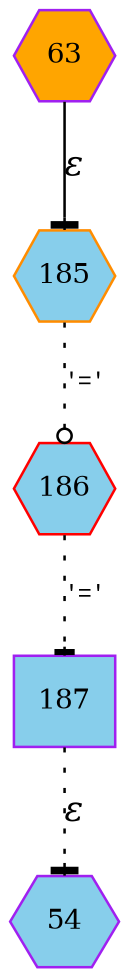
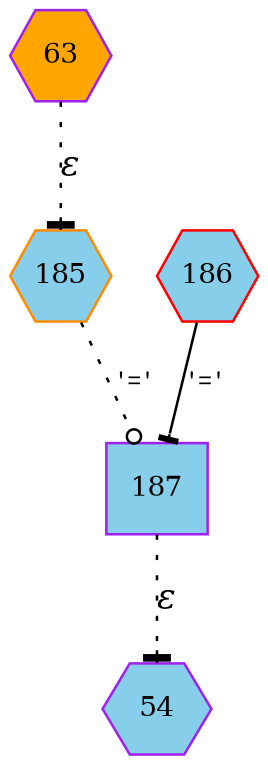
edge "63" -> "185": style solid -> dotted
edge "185" -> "186": now "185" -> "187"
edge "186" -> "187": style dotted -> solid
